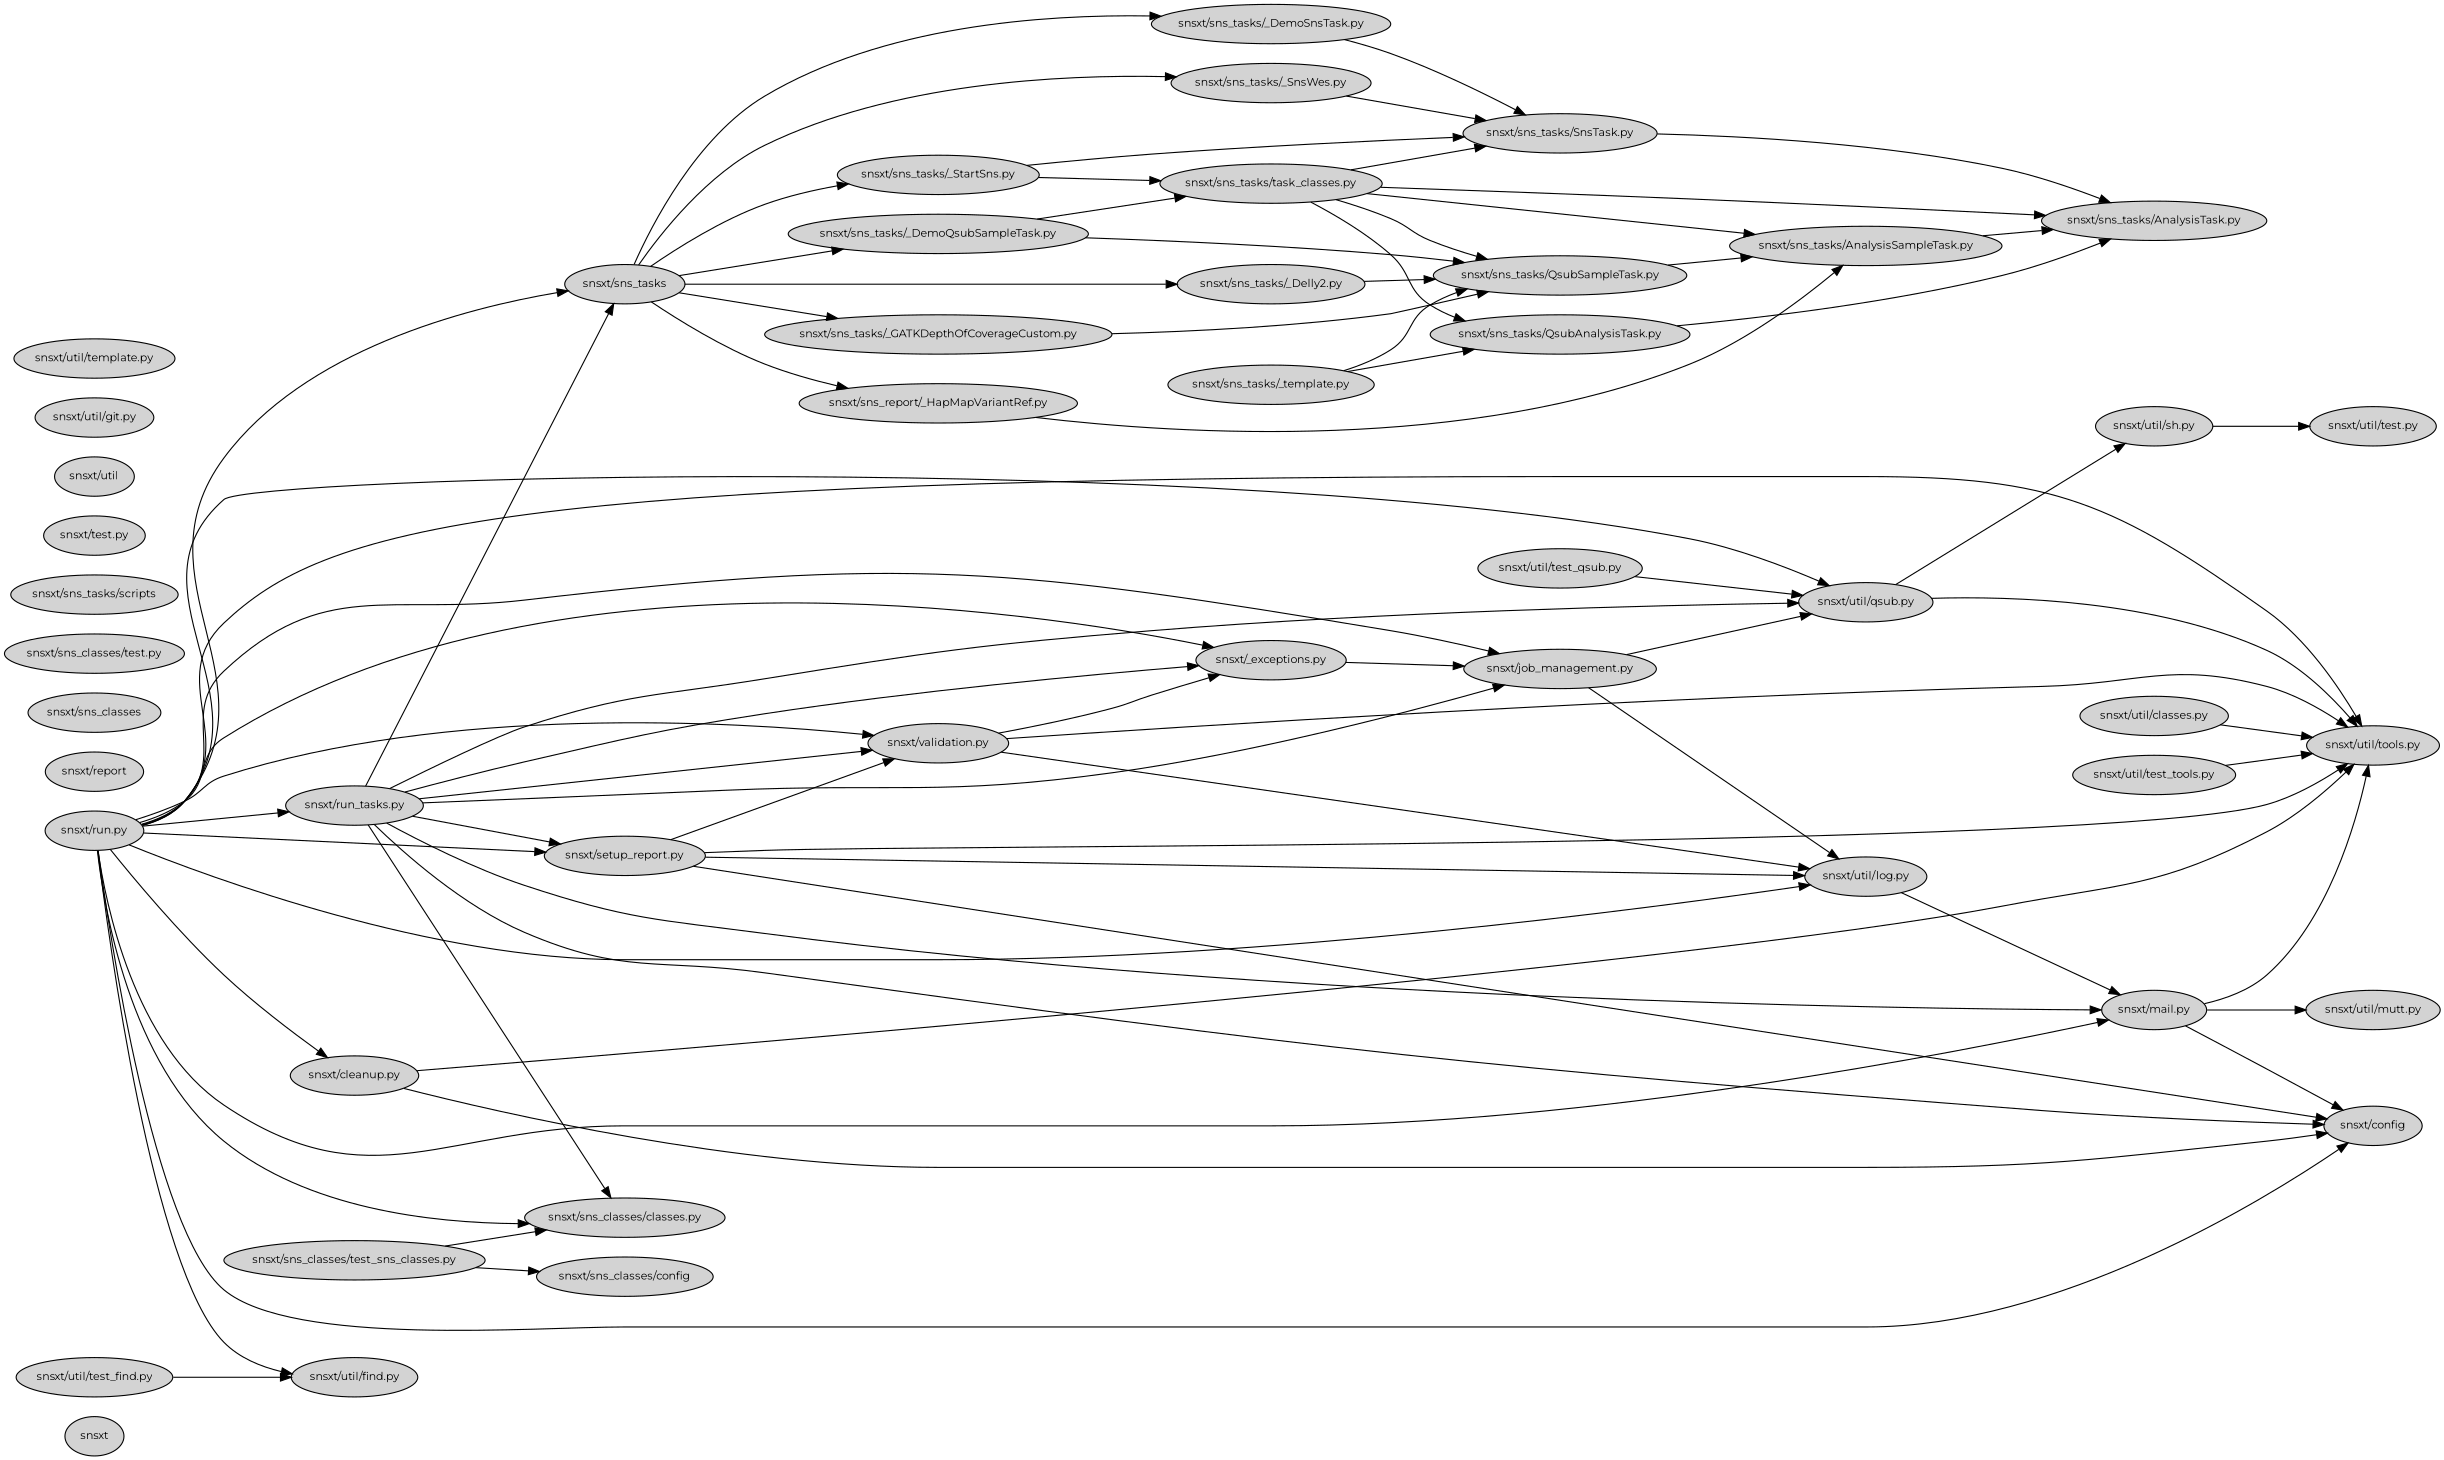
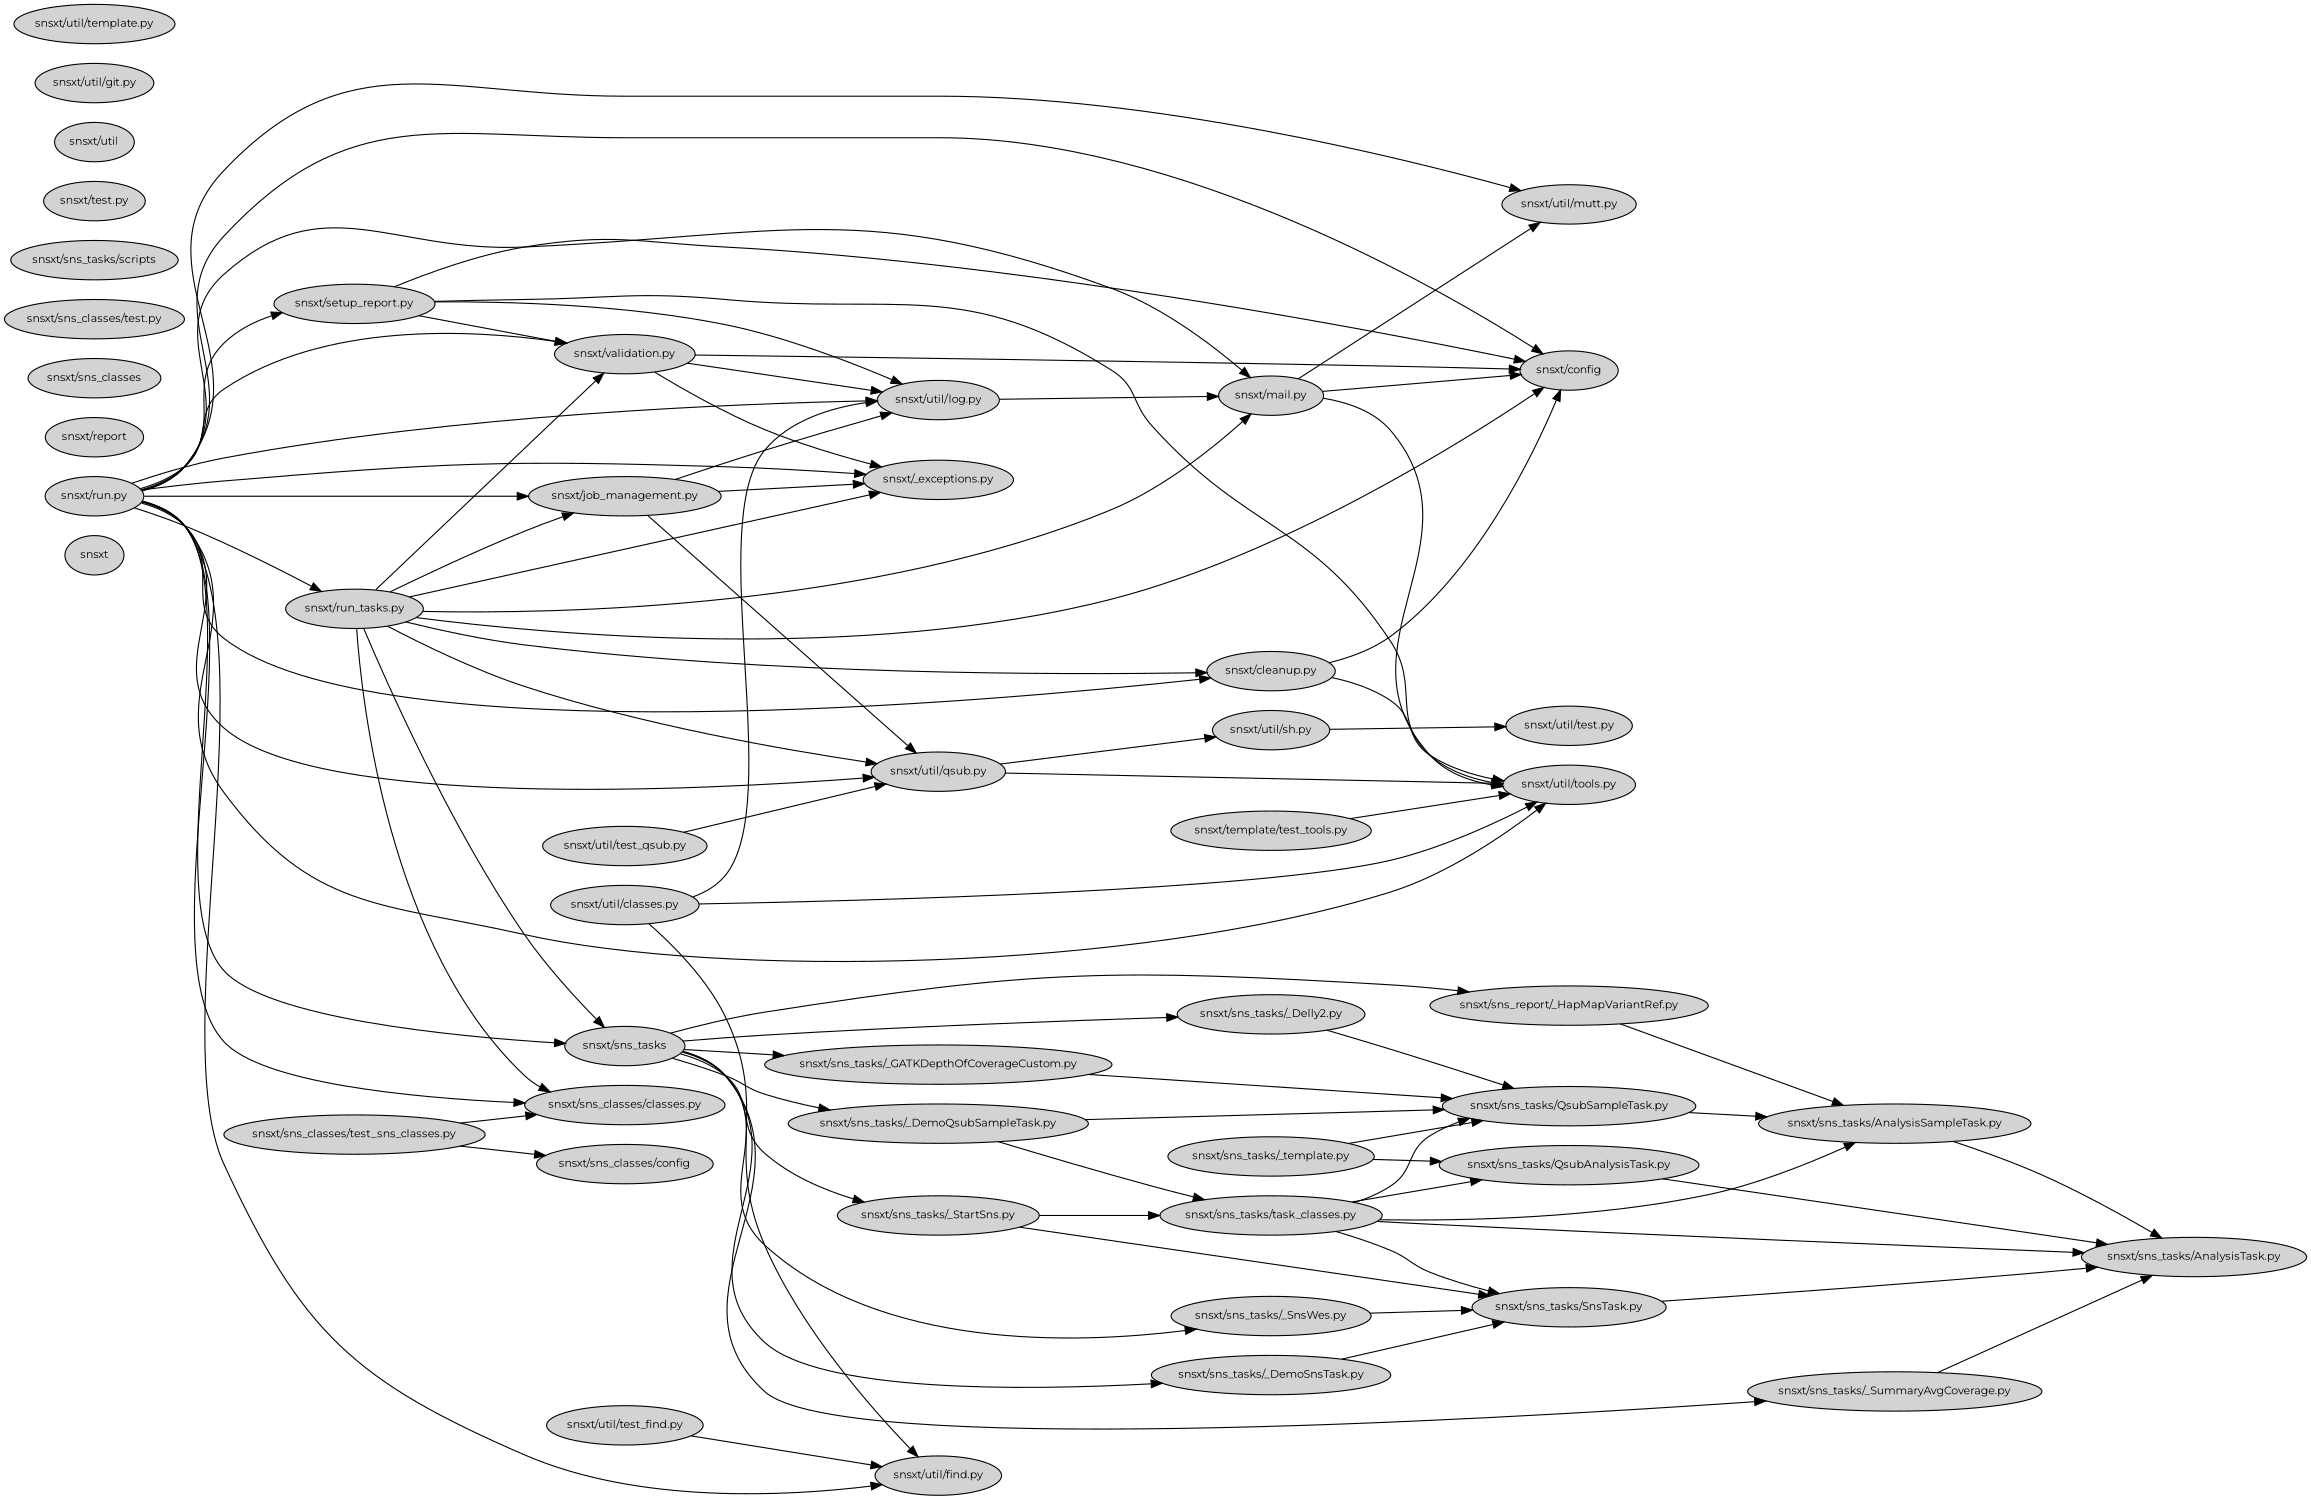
edge "snsxt/run.py" -> "snsxt/util/mutt.py": added
edge "snsxt/util/classes.py" -> "snsxt/util/log.py": added
edge "snsxt/_exceptions.py" -> "snsxt/job_management.py": reversed
edge "snsxt/validation.py" -> "snsxt/util/tools.py": now "snsxt/validation.py" -> "snsxt/config"
node "snsxt/util/test_tools.py": label "snsxt/util/test_tools.py" -> "snsxt/template/test_tools.py"
edge "snsxt/run_tasks.py" -> "snsxt/setup_report.py": now "snsxt/run_tasks.py" -> "snsxt/cleanup.py"
edge "snsxt/util/classes.py" -> "snsxt/util/find.py": added
node "snsxt/sns_tasks/_SummaryAvgCoverage.py": added
